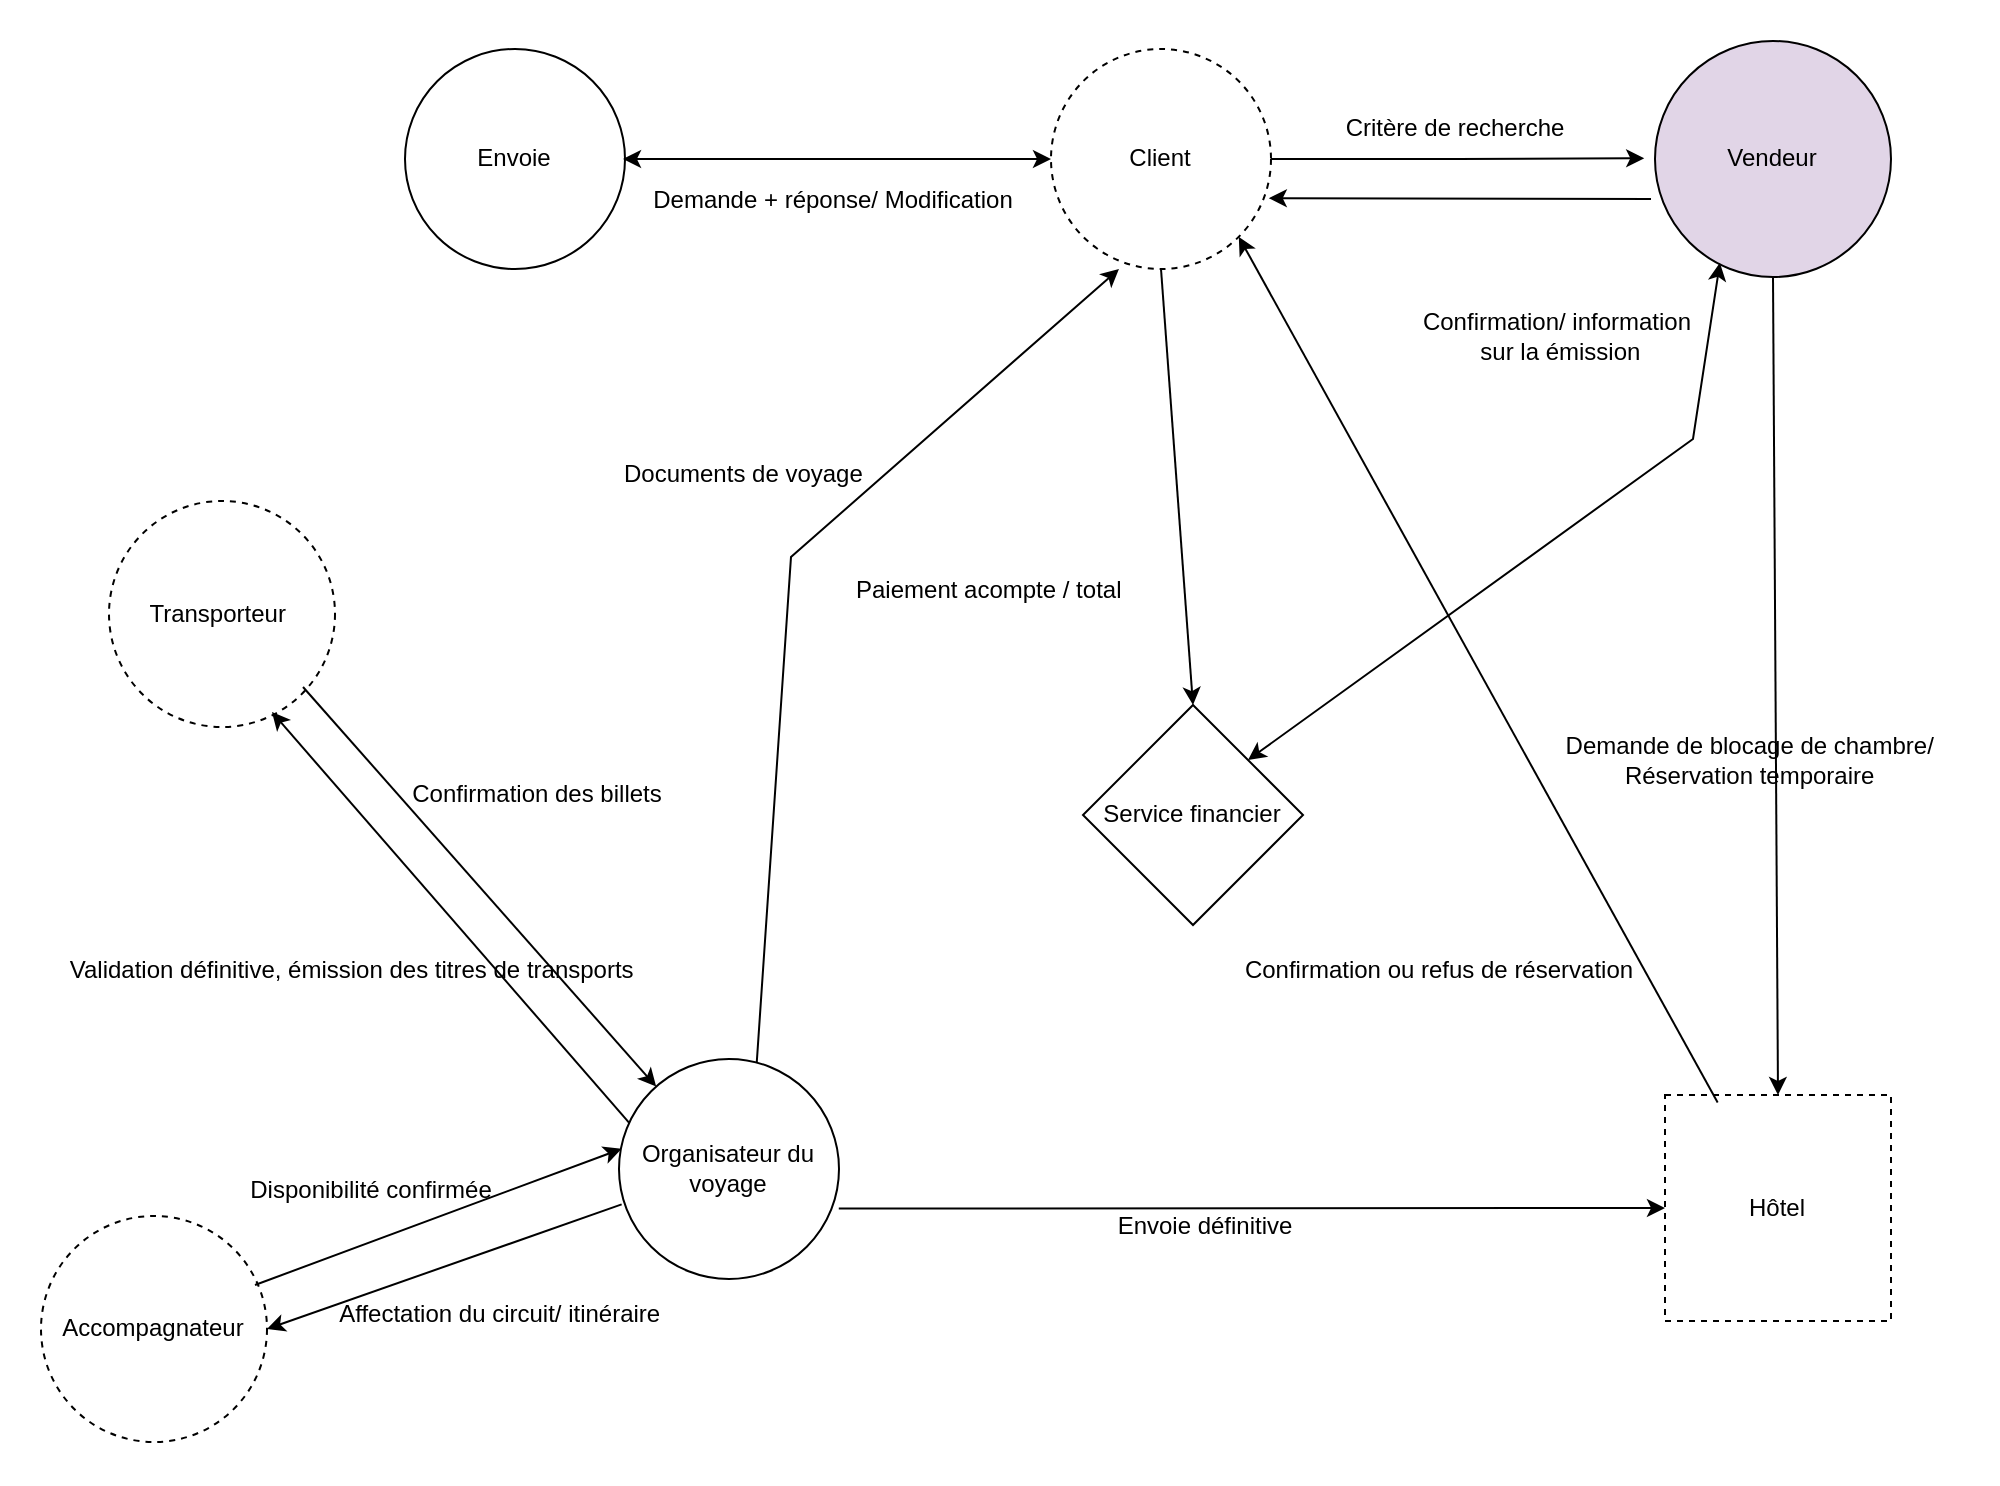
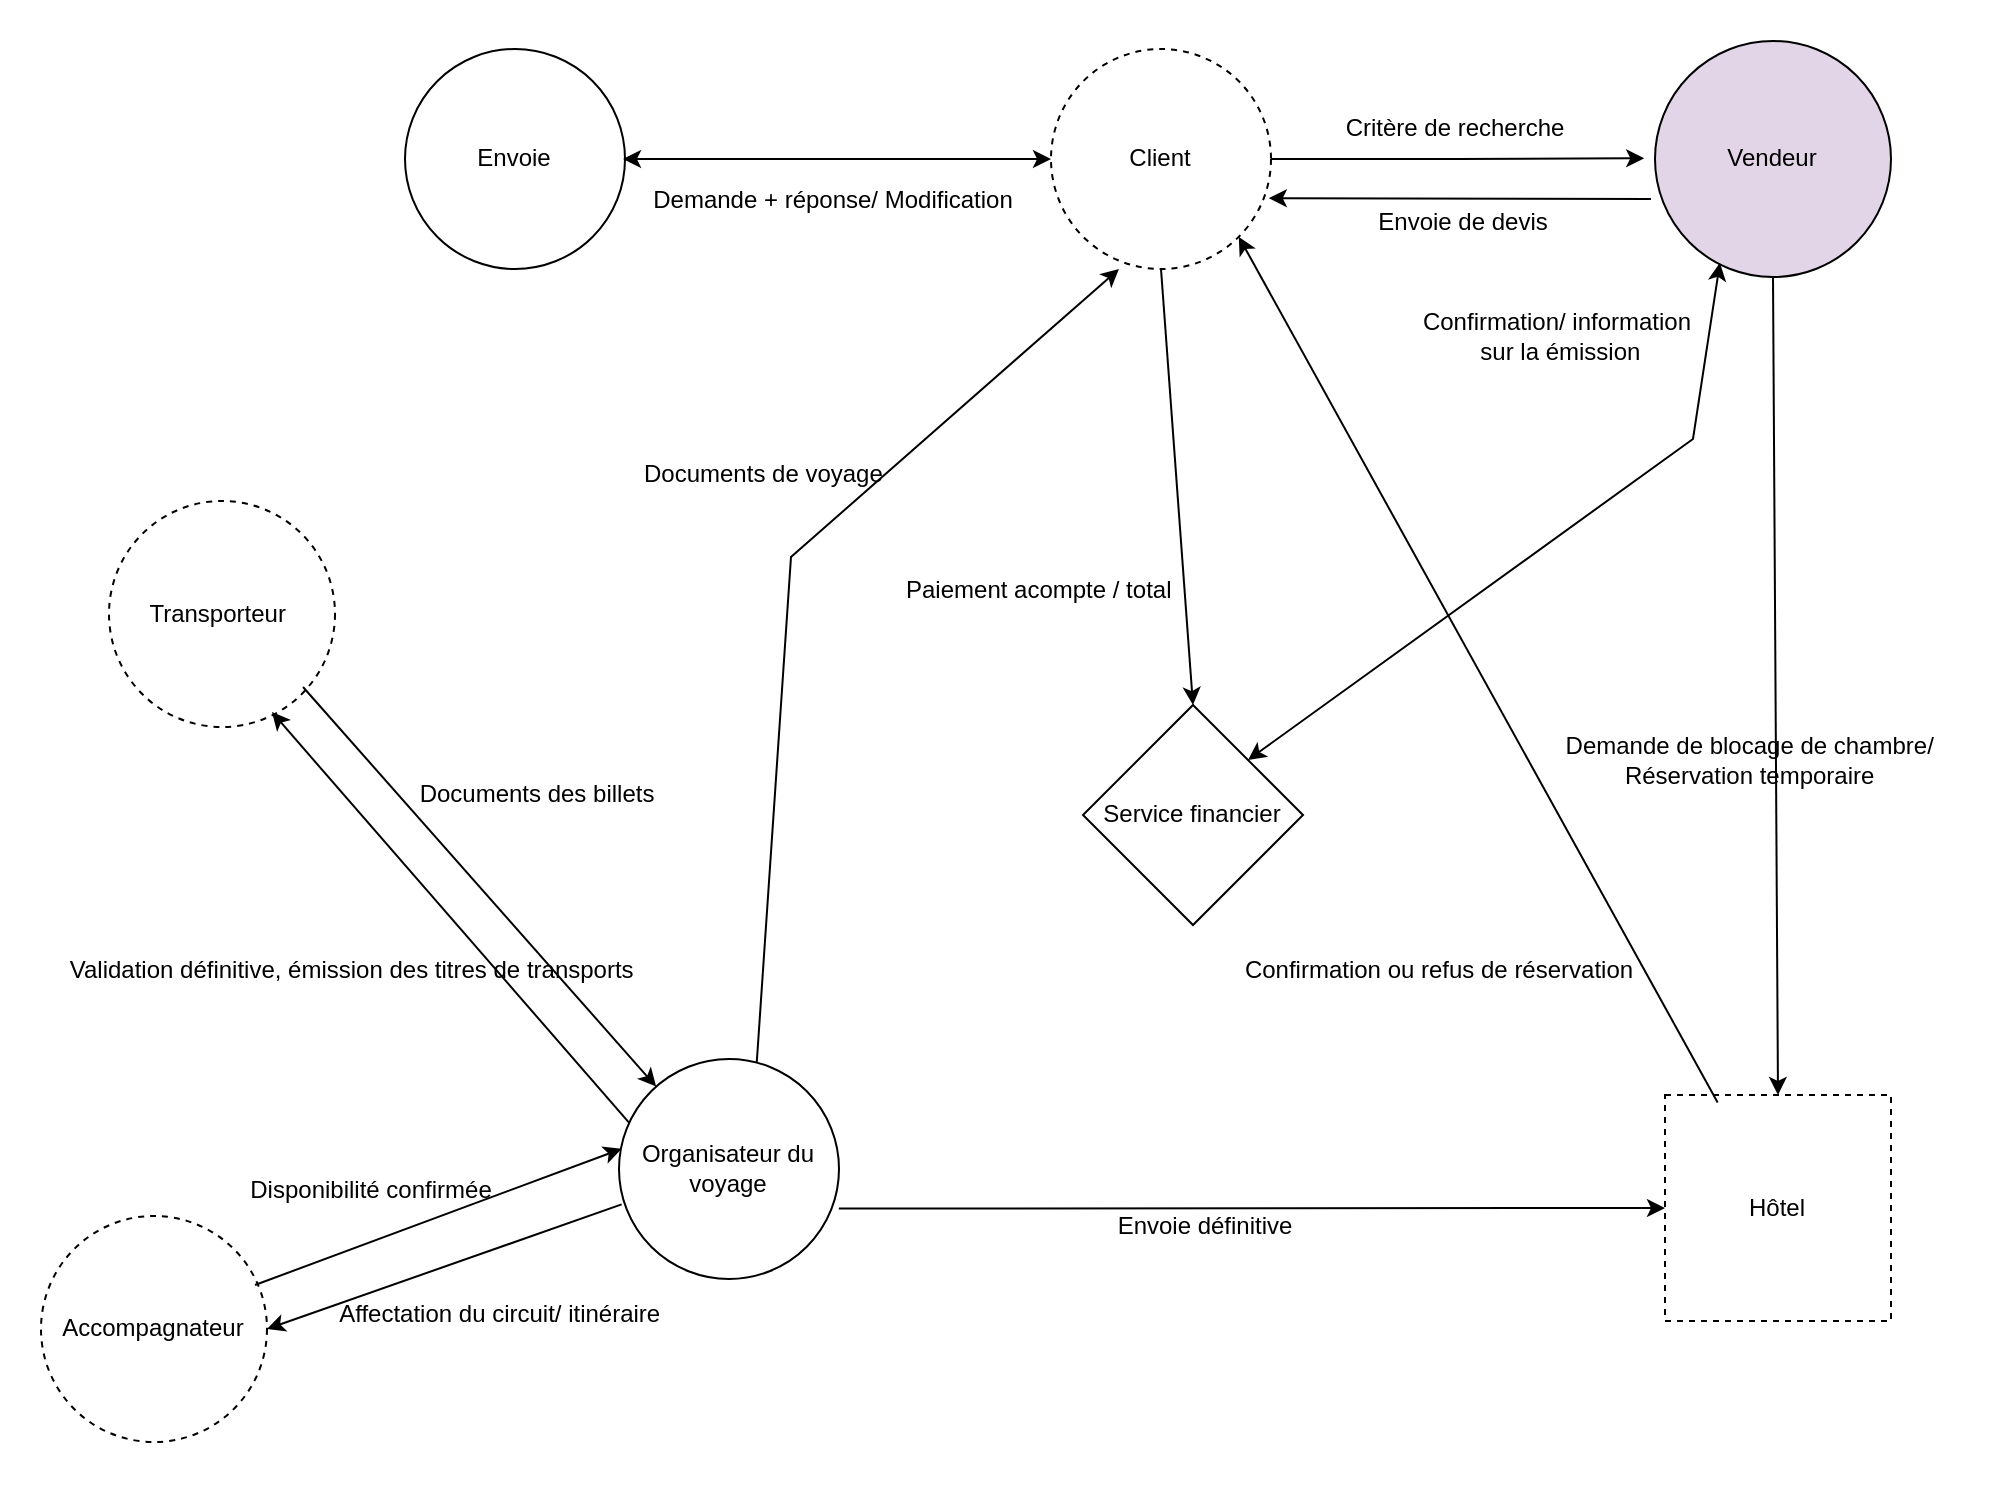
node "Envoie de devis": added
node "Documents de voyage": moved (771, 467) -> (791, 467)
node "Paiement acompte / total": moved (1014, 599) -> (1064, 599)
node "Confirmation des billets": label "Confirmation des billets" -> "Documents des billets"
